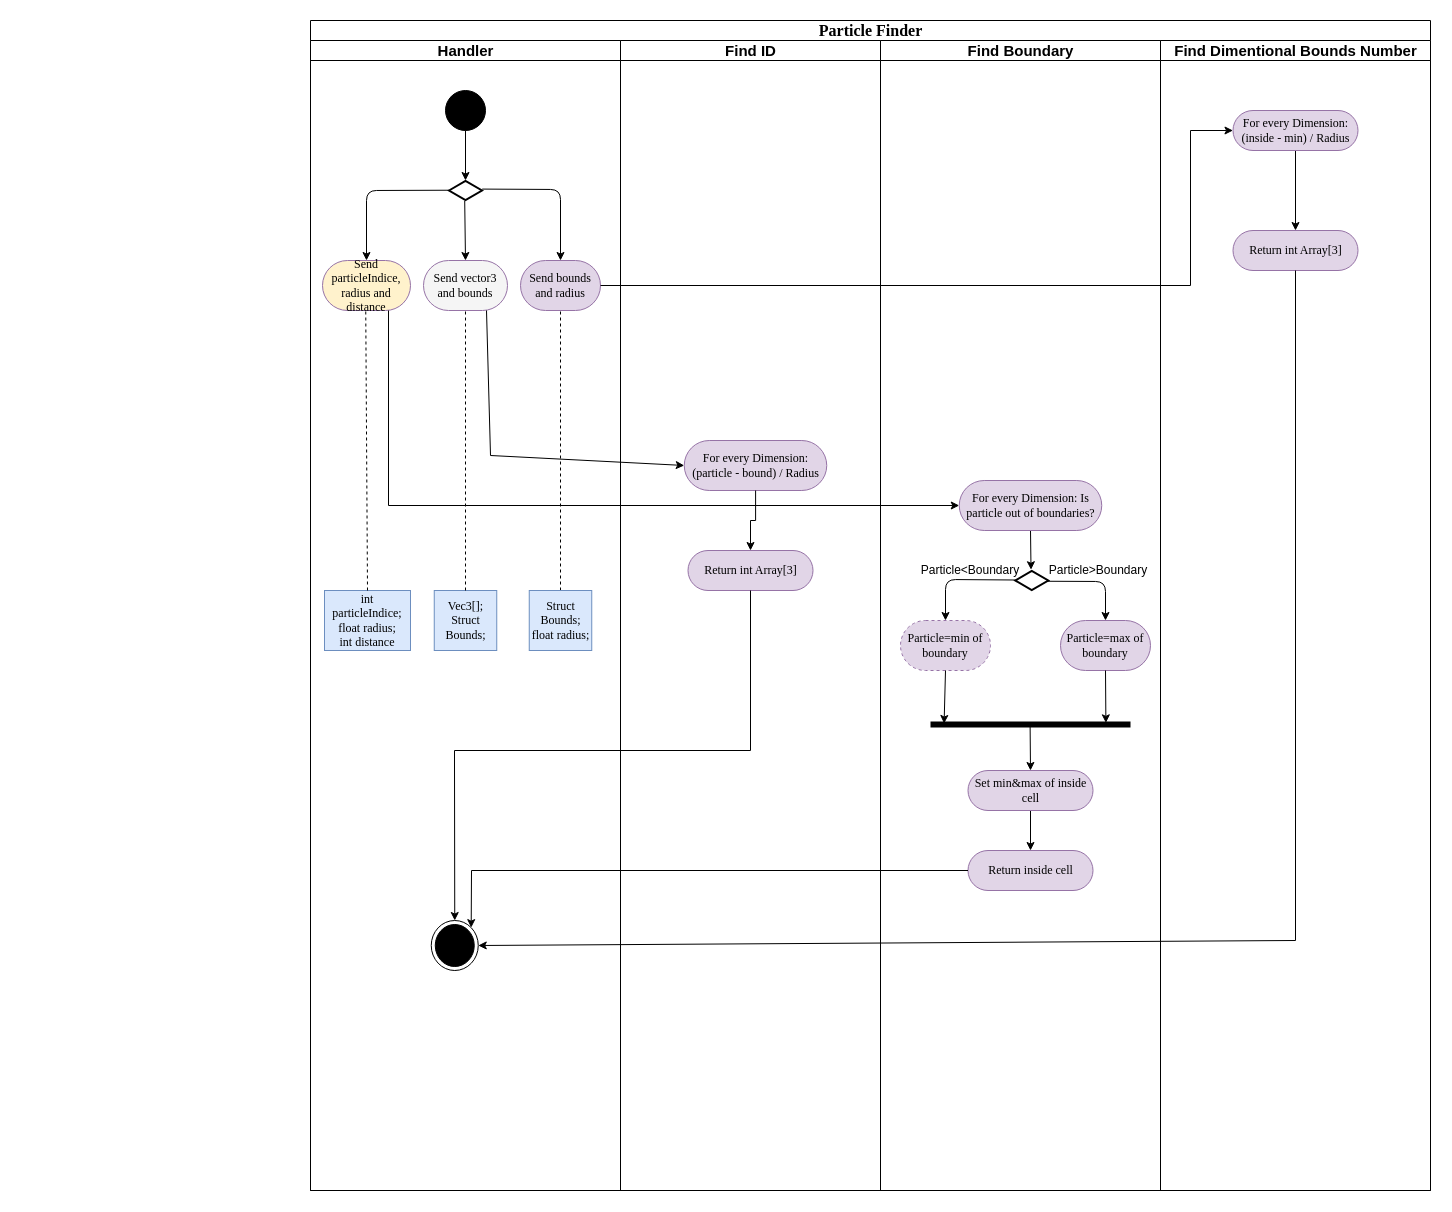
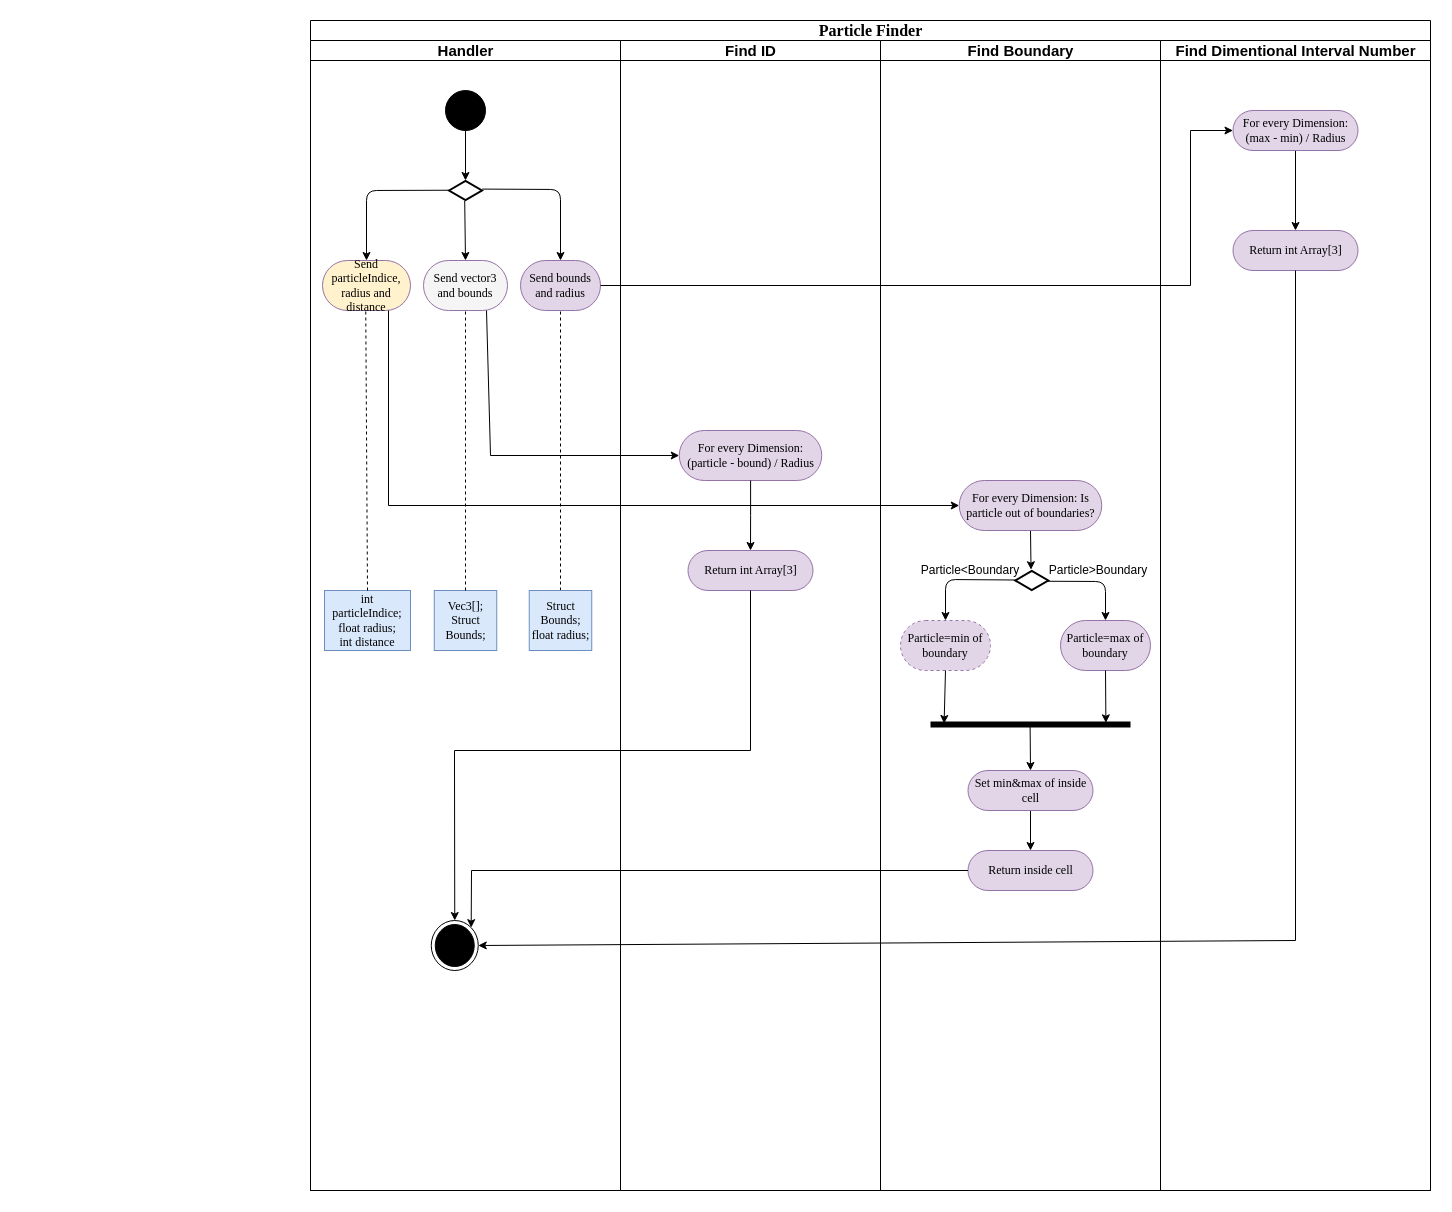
node "Find Dimentional Bounds Number": label "Find Dimentional Bounds Number" -> "Find Dimentional Interval Number"
node "For every Dimension: (inside - min) / Radius": label "For every Dimension: (inside - min) / Radius" -> "For every Dimension: (max - min) / Radius"
node "For every Dimension: (particle - bound) / Radius": moved (756, 466) -> (751, 456)
